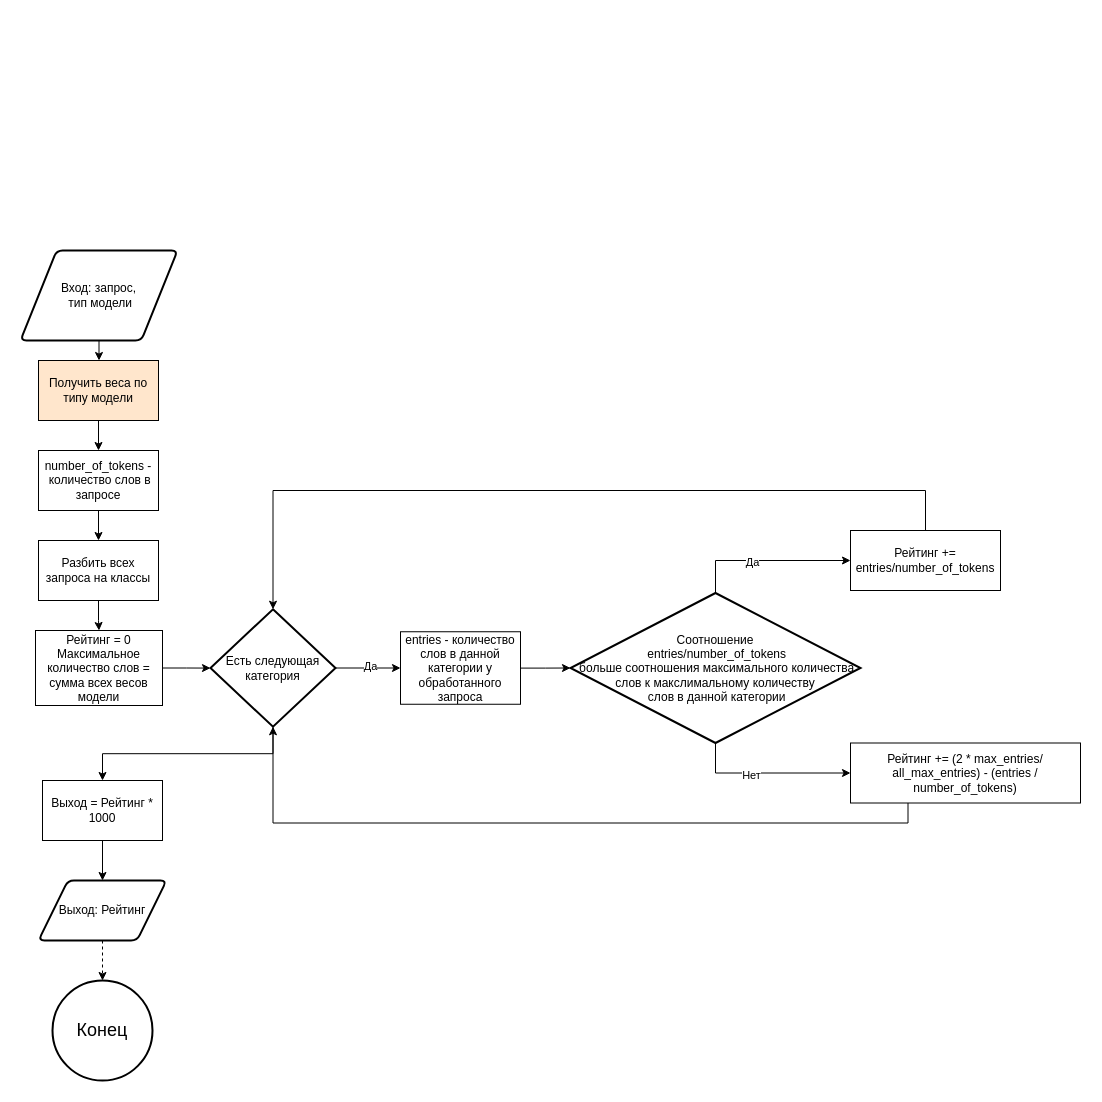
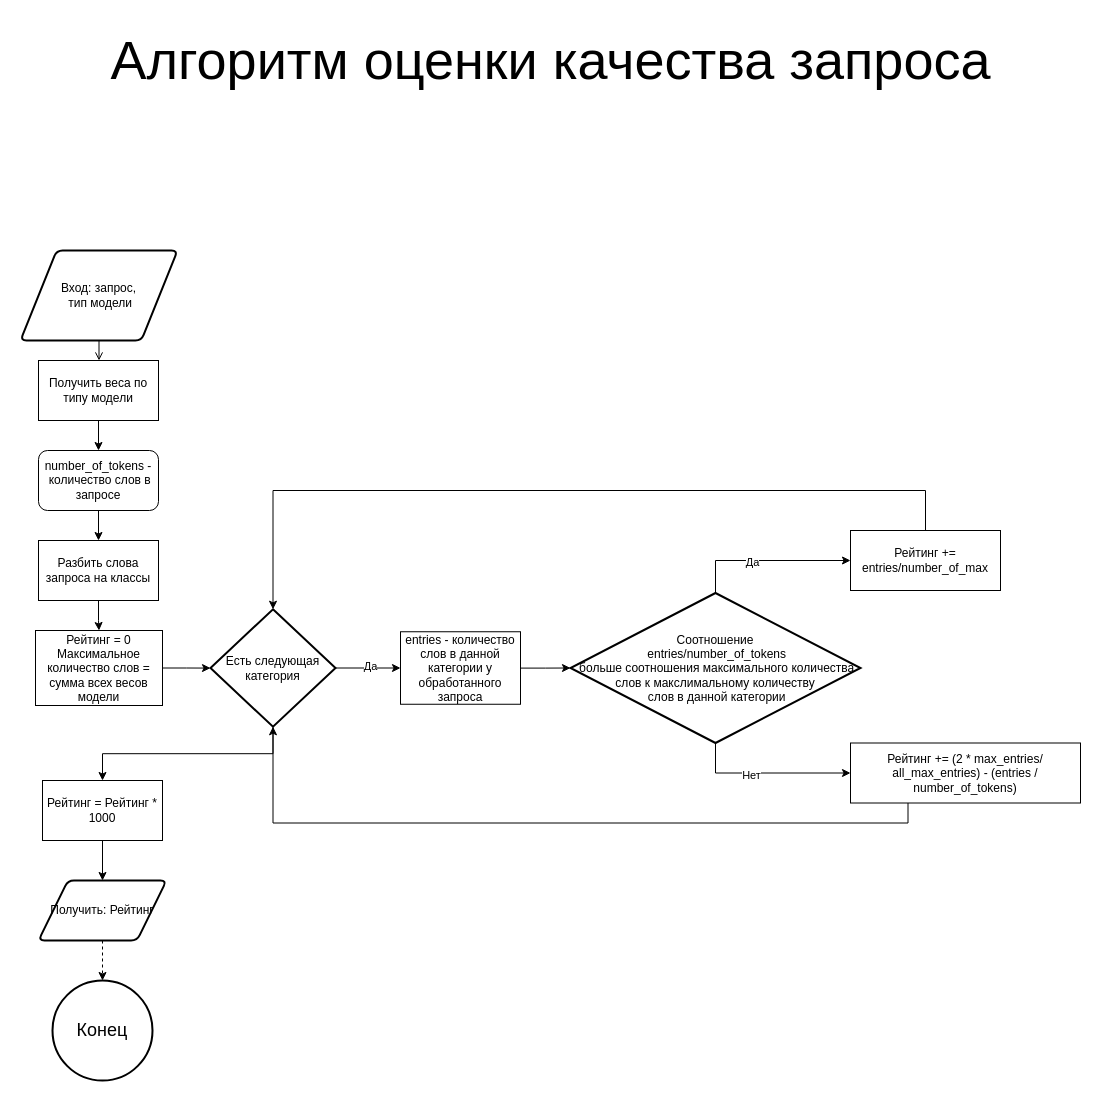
node "Алгоритм оценки качества запроса": added
edge "Вход: запрос, тип модели" -> "Получить веса по типу модели": arrowhead classic -> open
node "Получить веса по типу модели": fillcolor #ffe6cc -> #ffffff
node "number_of_tokens - количество слов в запросе": shape rectangle -> rounded rectangle
node "Рейтинг += entries/number_of_tokens": label "Рейтинг += entries/number_of_tokens" -> "Рейтинг += entries/number_of_max"
node "Разбить всех запроса на классы": label "Разбить всех запроса на классы" -> "Разбить слова запроса на классы"
node "Выход = Рейтинг * 1000": label "Выход = Рейтинг * 1000" -> "Рейтинг = Рейтинг * 1000"
node "Выход: Рейтинг": label "Выход: Рейтинг" -> "Получить: Рейтинг"
